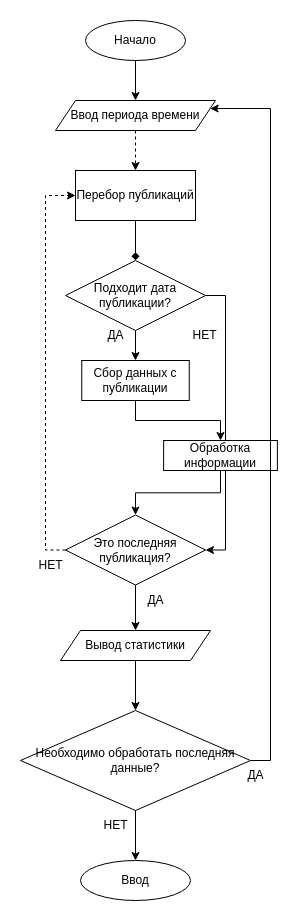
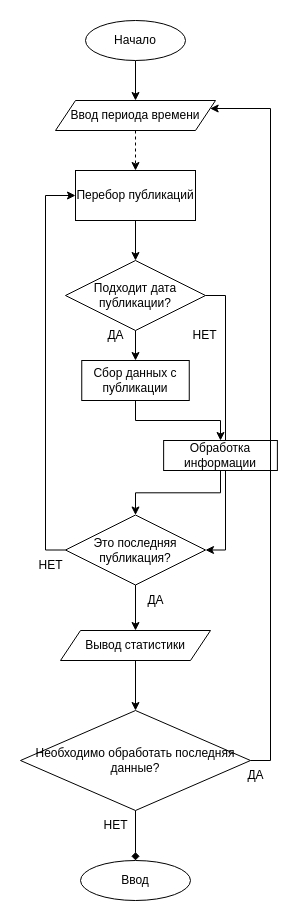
edge "Перебор публикаций" -> "Подходит дата публикации?": arrowhead diamond -> classic
edge "Это последняя публикация?" -> "Перебор публикаций": style dashed -> solid
edge "Необходимо обработать последняя данные?" -> "Ввод": arrowhead classic -> diamond
